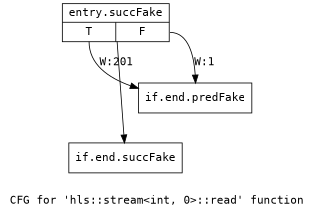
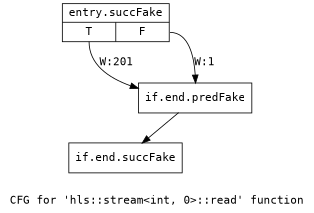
edge "entry.succFake" -> "if.end.succFake": now "if.end.predFake" -> "if.end.succFake"
